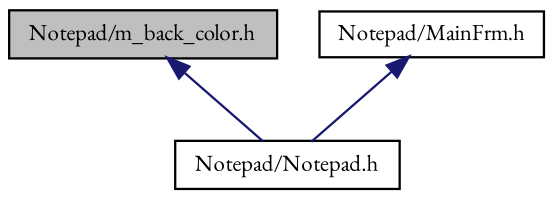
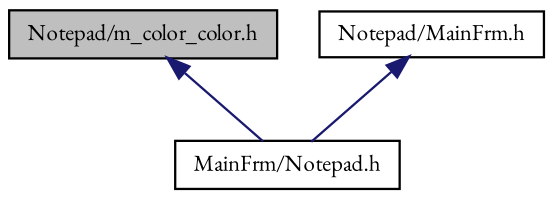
node "Notepad/m_back_color.h": label "Notepad/m_back_color.h" -> "Notepad/m_color_color.h"
node "Notepad/Notepad.h": label "Notepad/Notepad.h" -> "MainFrm/Notepad.h"
